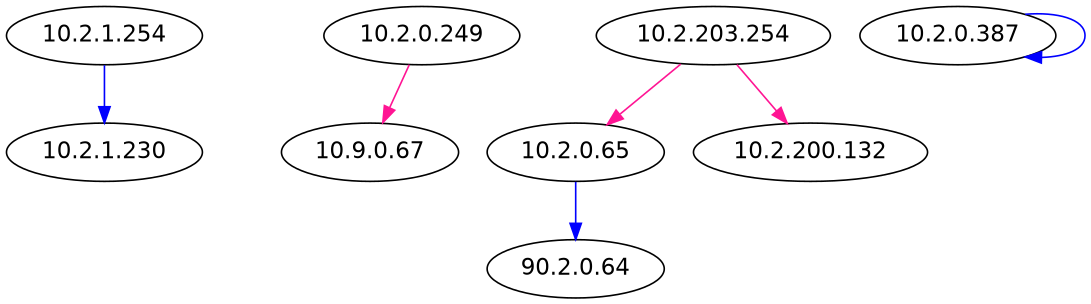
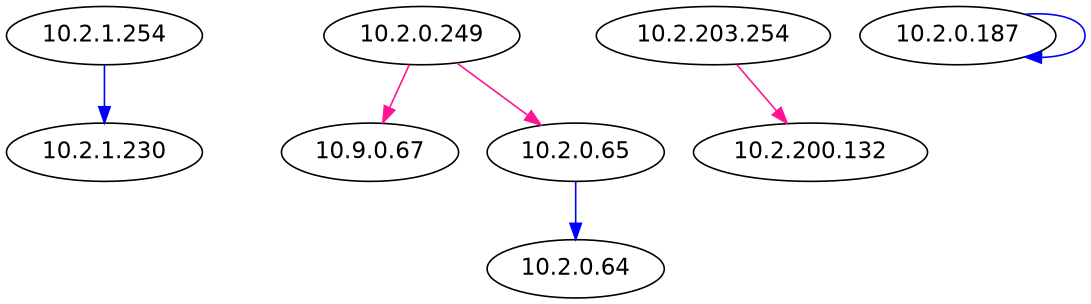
node "10.2.0.387": label "10.2.0.387" -> "10.2.0.187"
edge "10.2.203.254" -> "10.2.0.65": now "10.2.0.249" -> "10.2.0.65"
node "90.2.0.64": label "90.2.0.64" -> "10.2.0.64"
